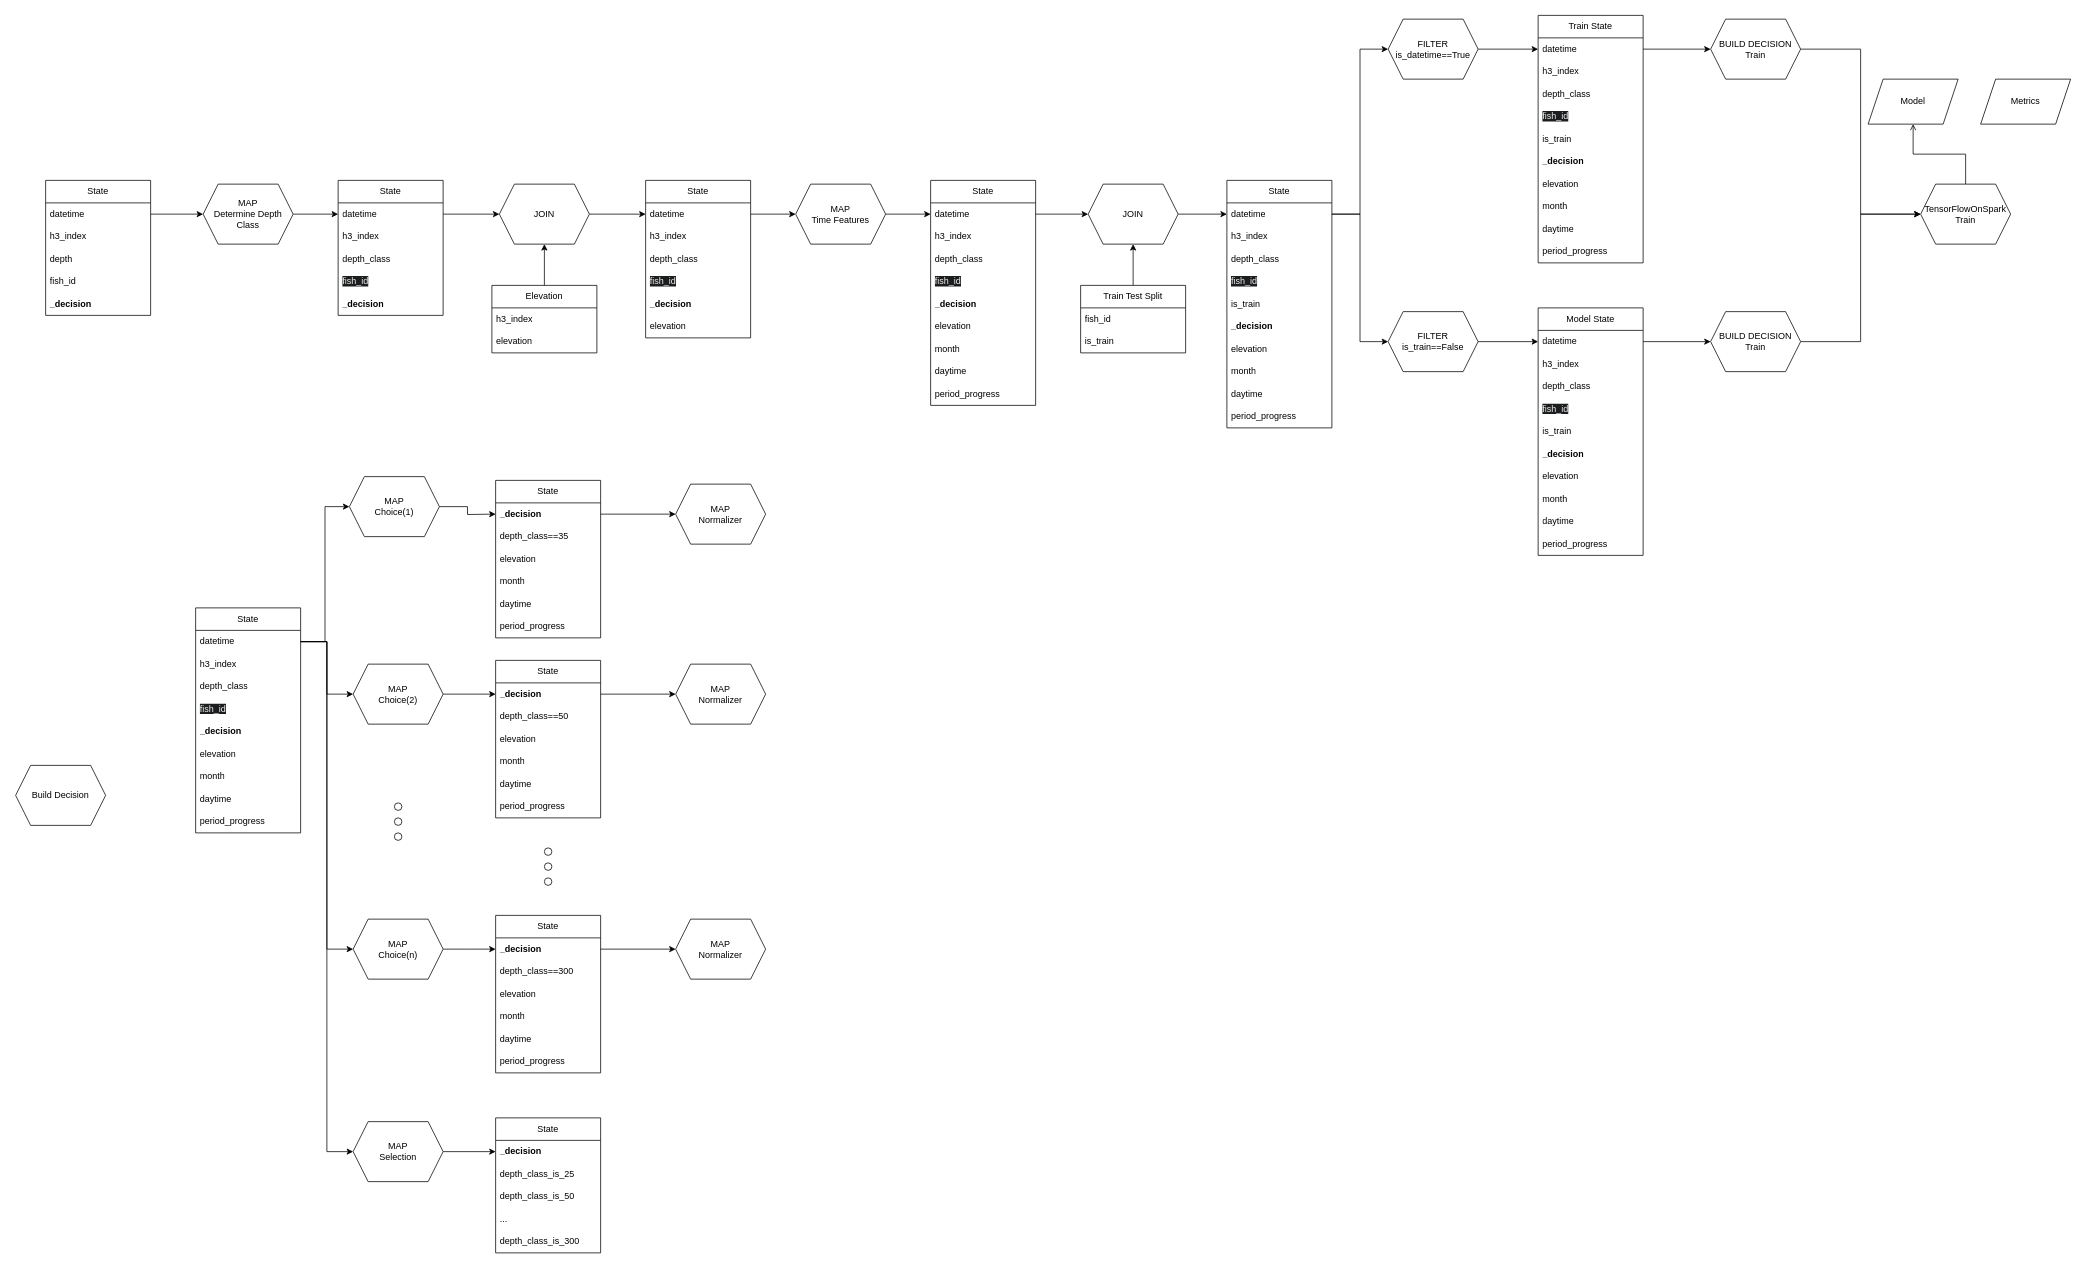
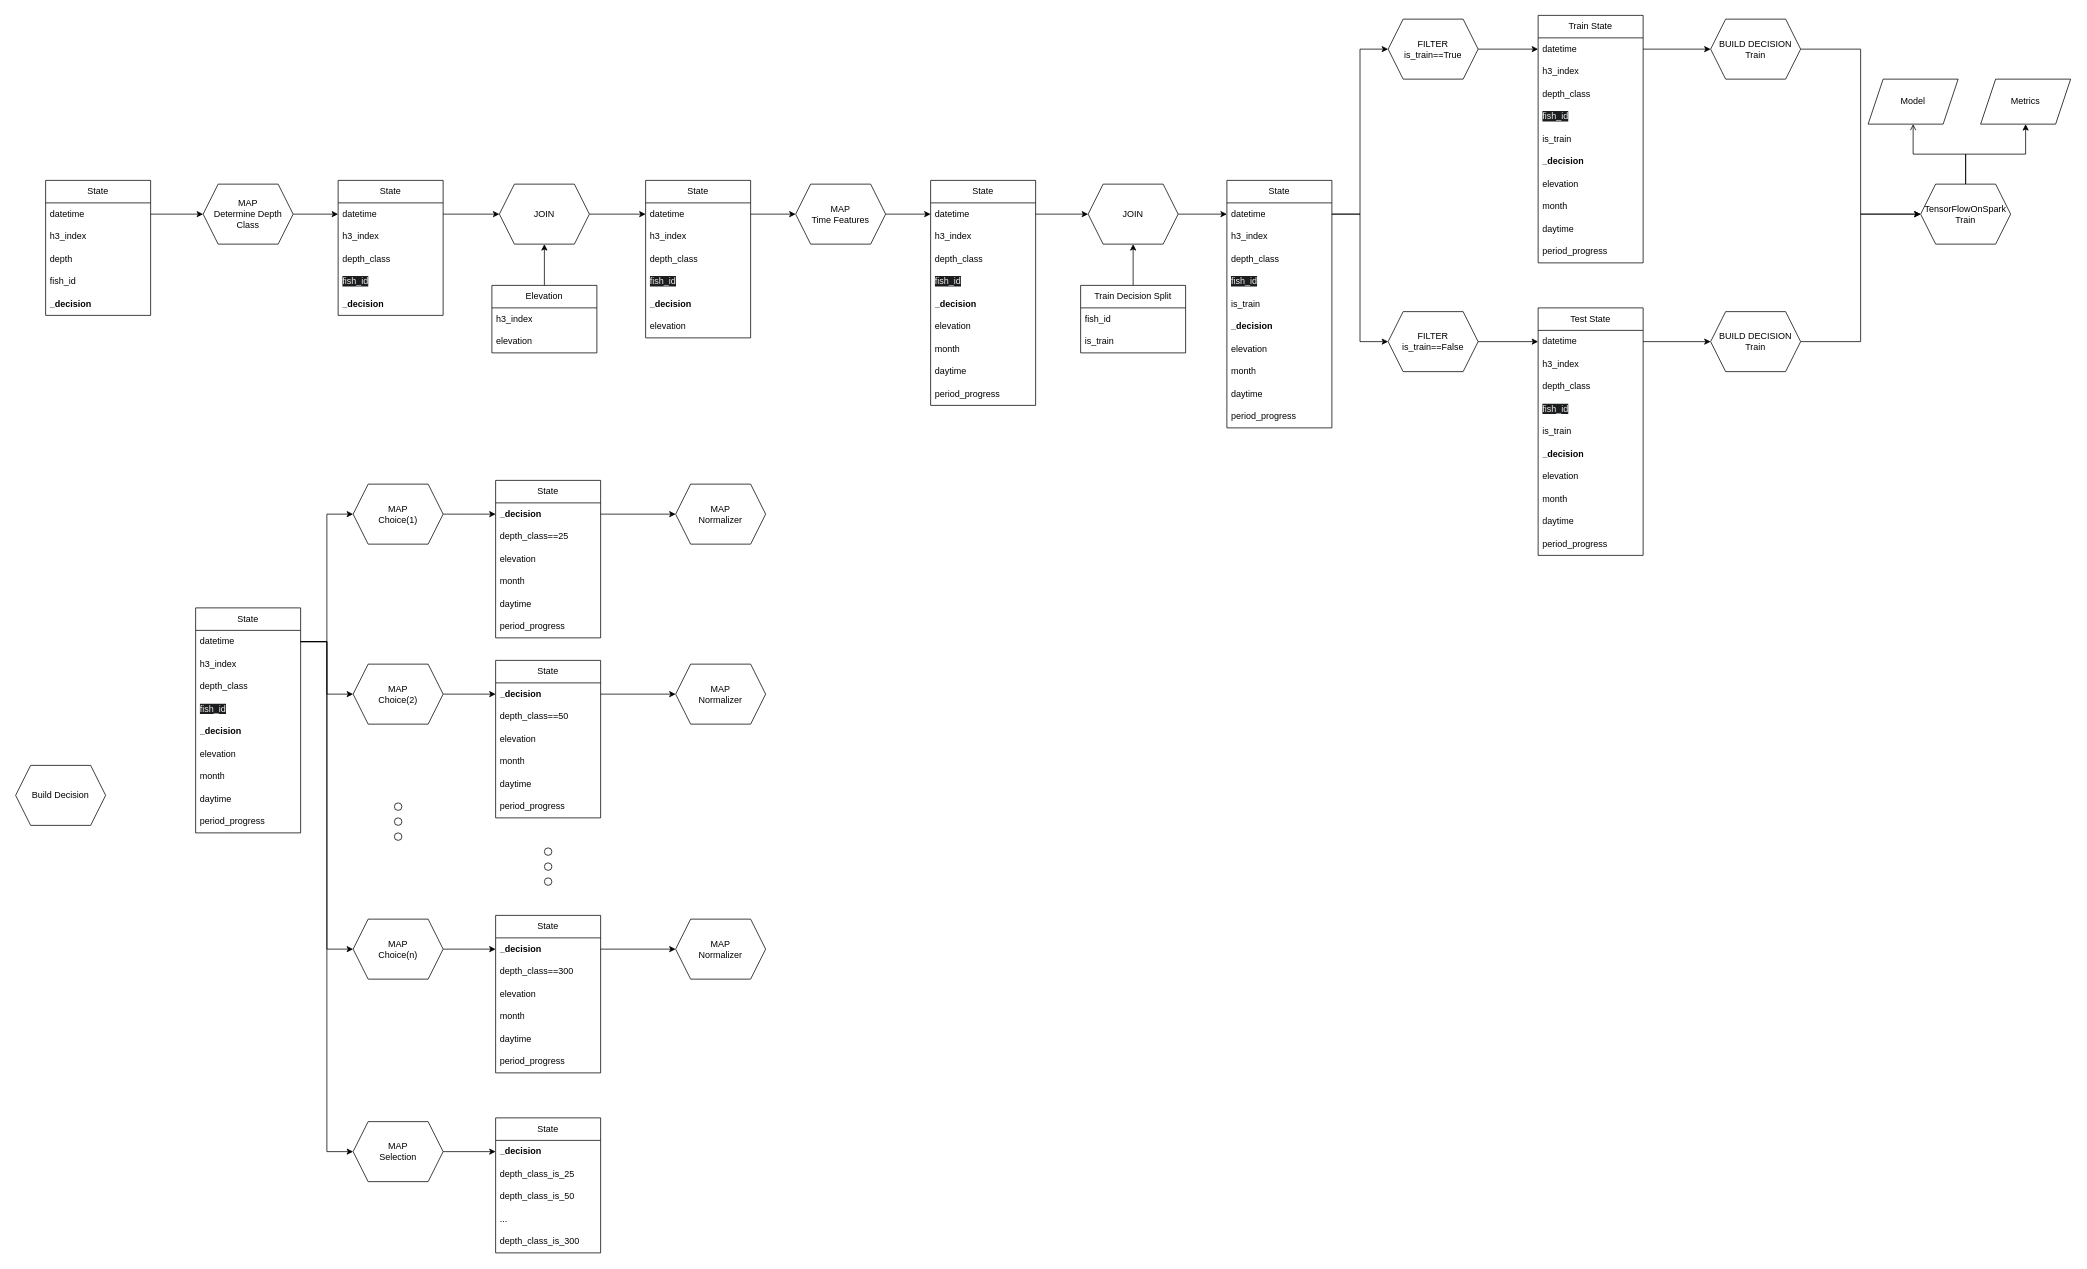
node "FILTER is_datetime==True": label "FILTER is_datetime==True" -> "FILTER is_train==True"
edge "TensorFlowOnSpark Train" -> "Metrics": added
node "Train Test Split": label "Train Test Split" -> "Train Decision Split"
node "Model State": label "Model State" -> "Test State"
node "MAP Choice(1)": moved (394, 507) -> (398, 514)
node "depth_class==35": label "depth_class==35" -> "depth_class==25"
